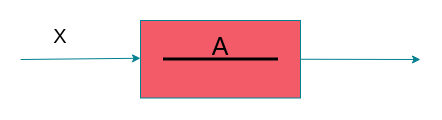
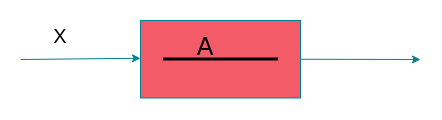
node "A": moved (221, 46) -> (206, 46)
